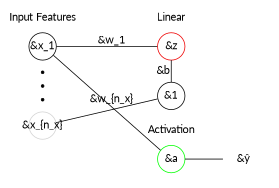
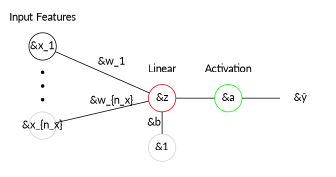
node "&1": color black -> lightgray
edge "&x_1" -- "&a": now "&z" -- "&a"
edge "&1" -- "&x_{n_x}": now "&z" -- "&x_{n_x}"
